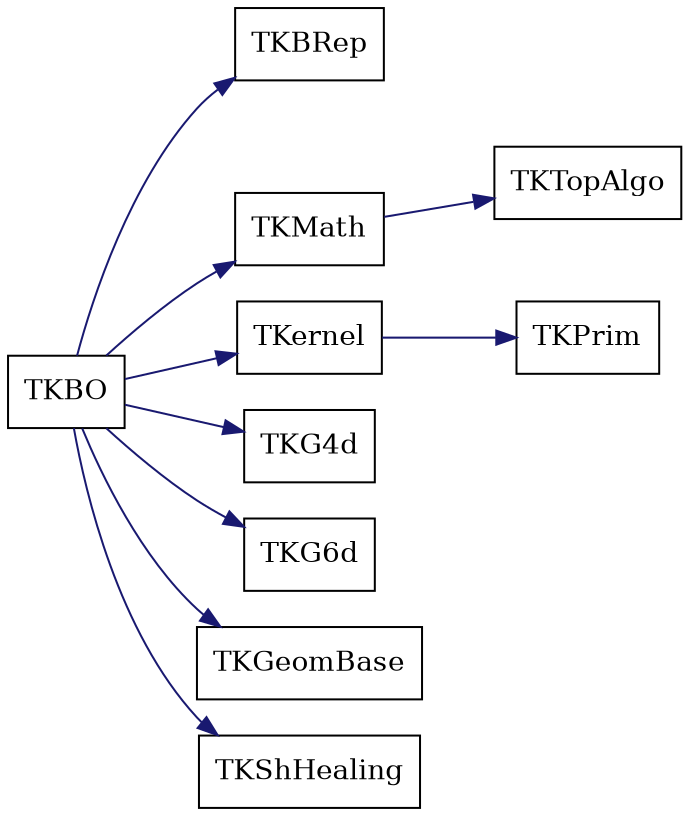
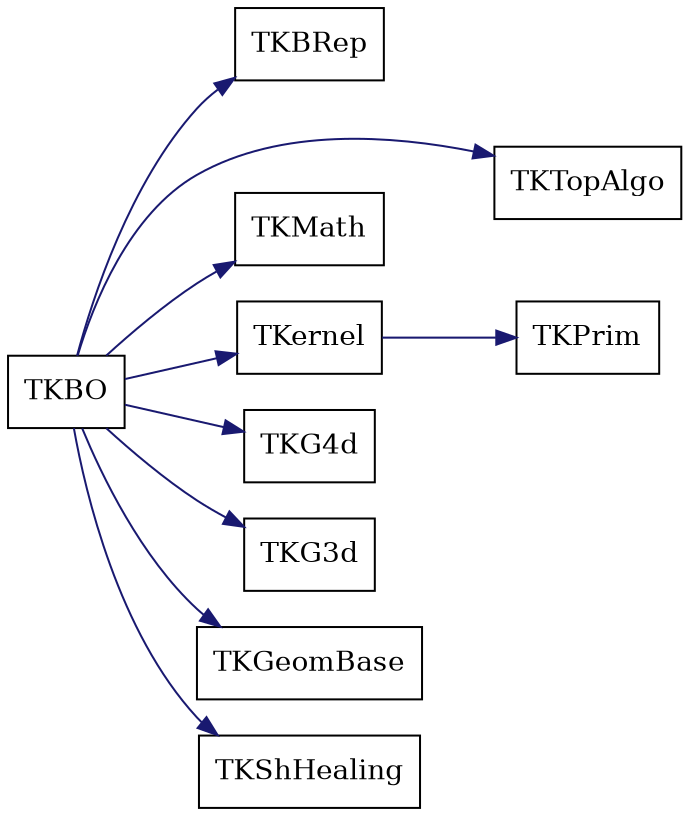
edge "TKMath" -> "TKTopAlgo": now "TKBO" -> "TKTopAlgo"
node "TKG6d": label "TKG6d" -> "TKG3d"
